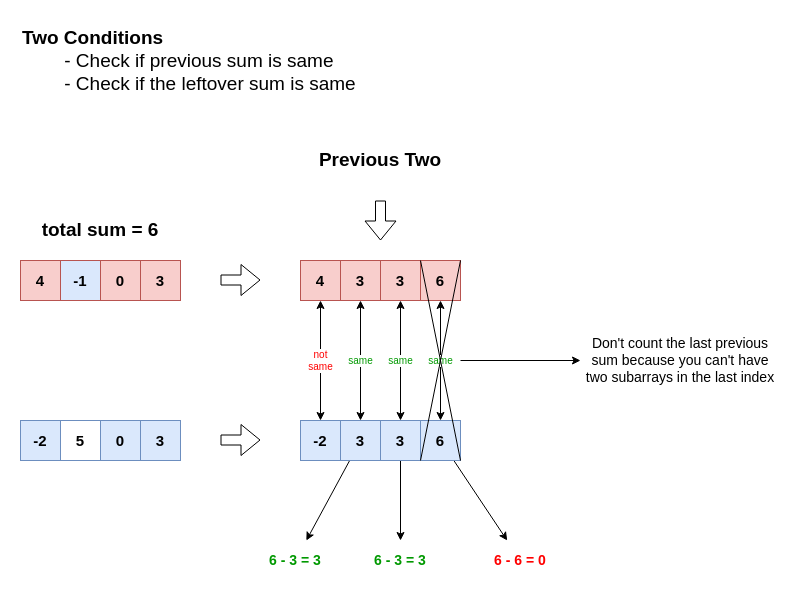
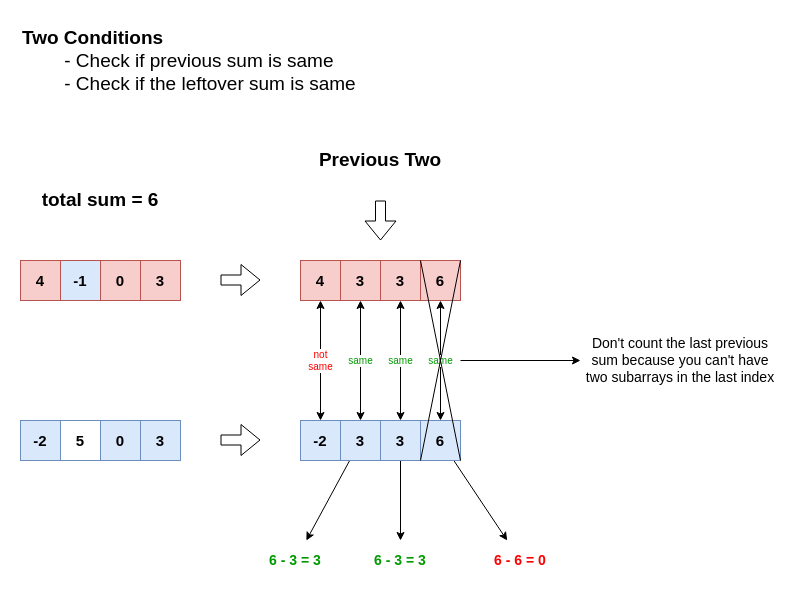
node "total sum = 6": moved (101, 231) -> (101, 201)
